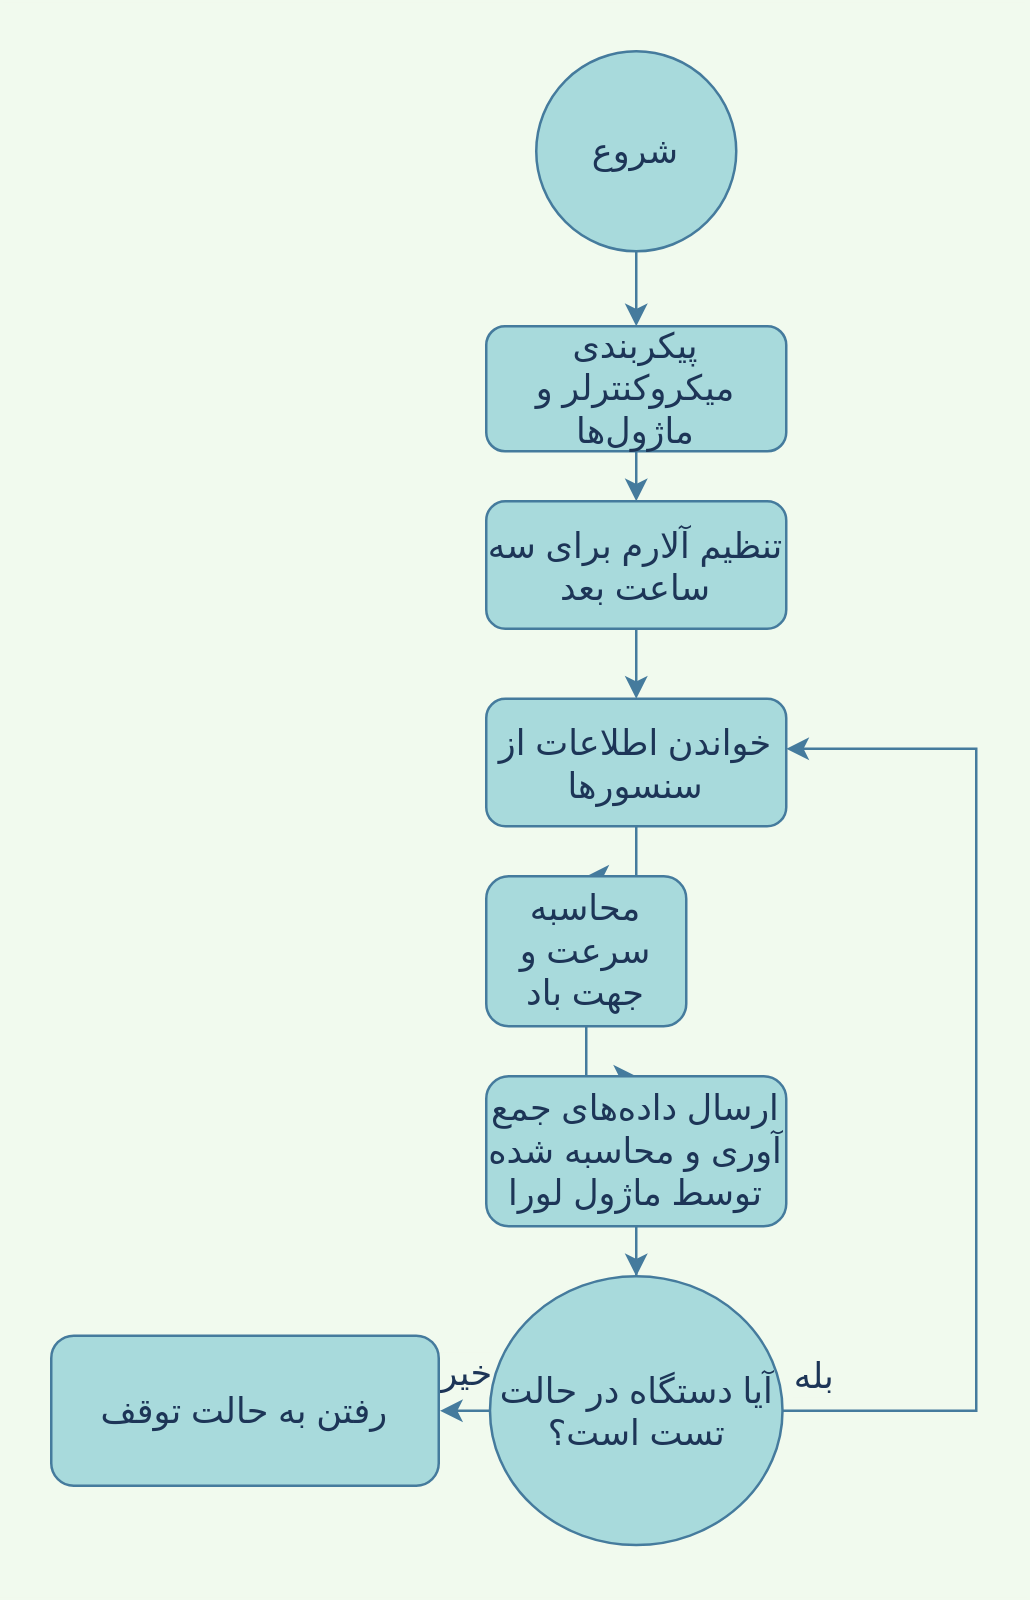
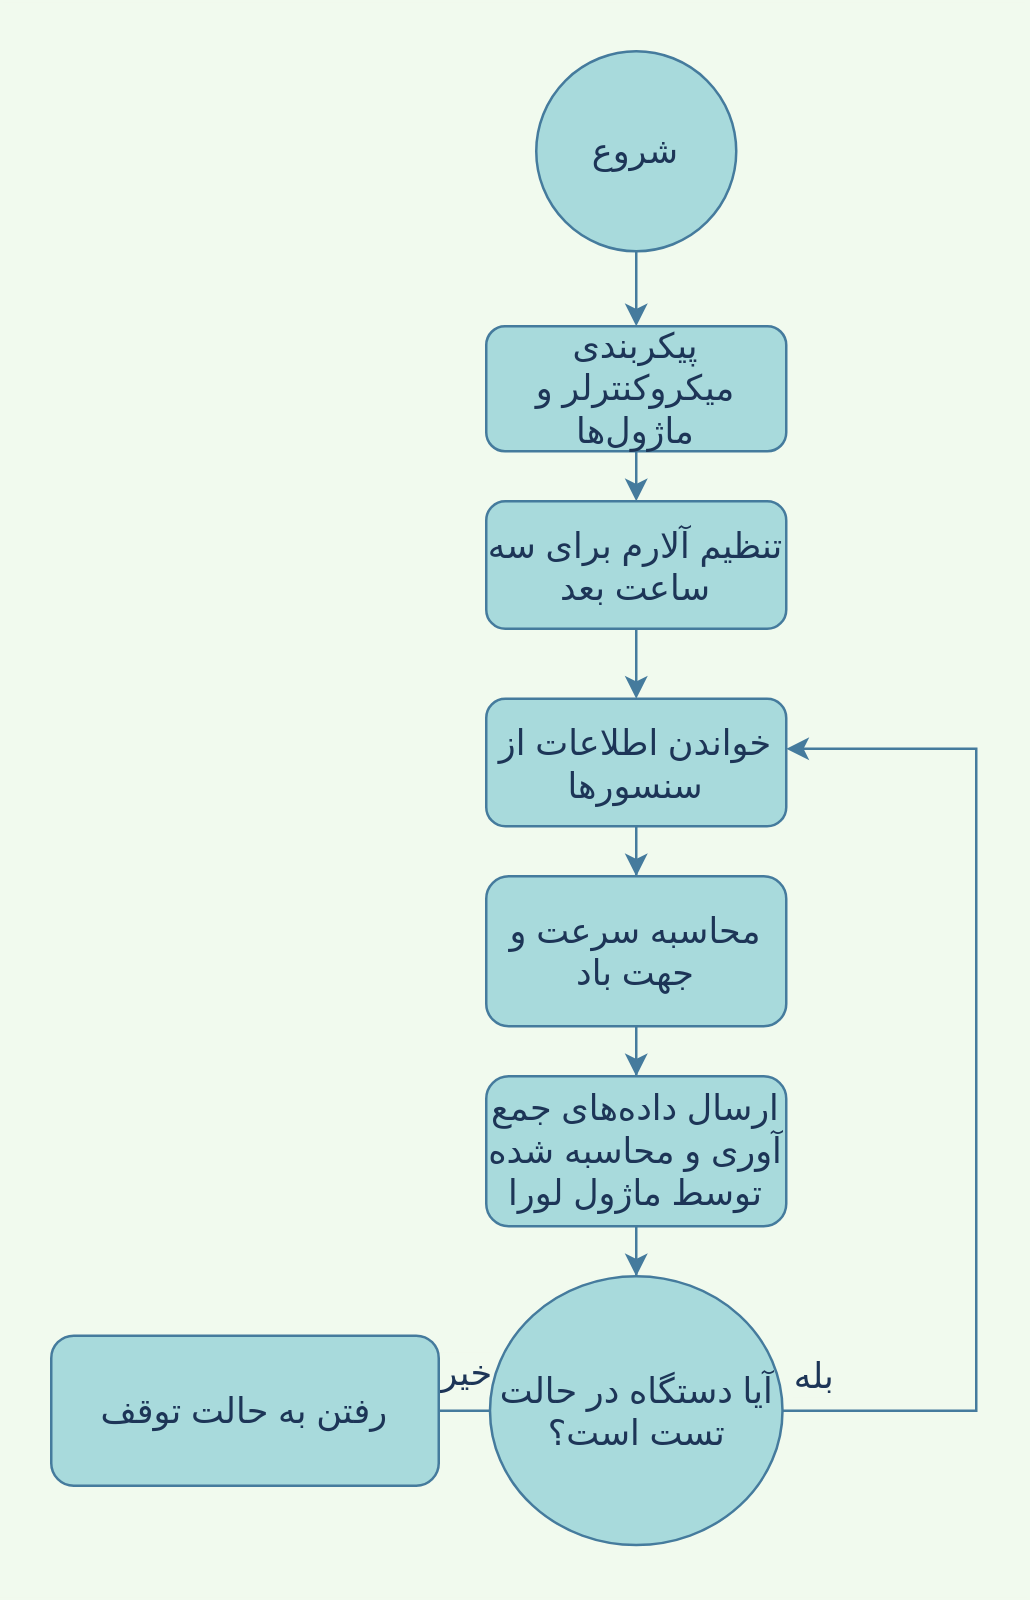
node "محاسبه سرعت و جهت باد": size 200x150 -> 300x150
edge "آیا دستگاه در حالت تست است؟" -> "رفتن به حالت توقف": arrowhead classic -> none
